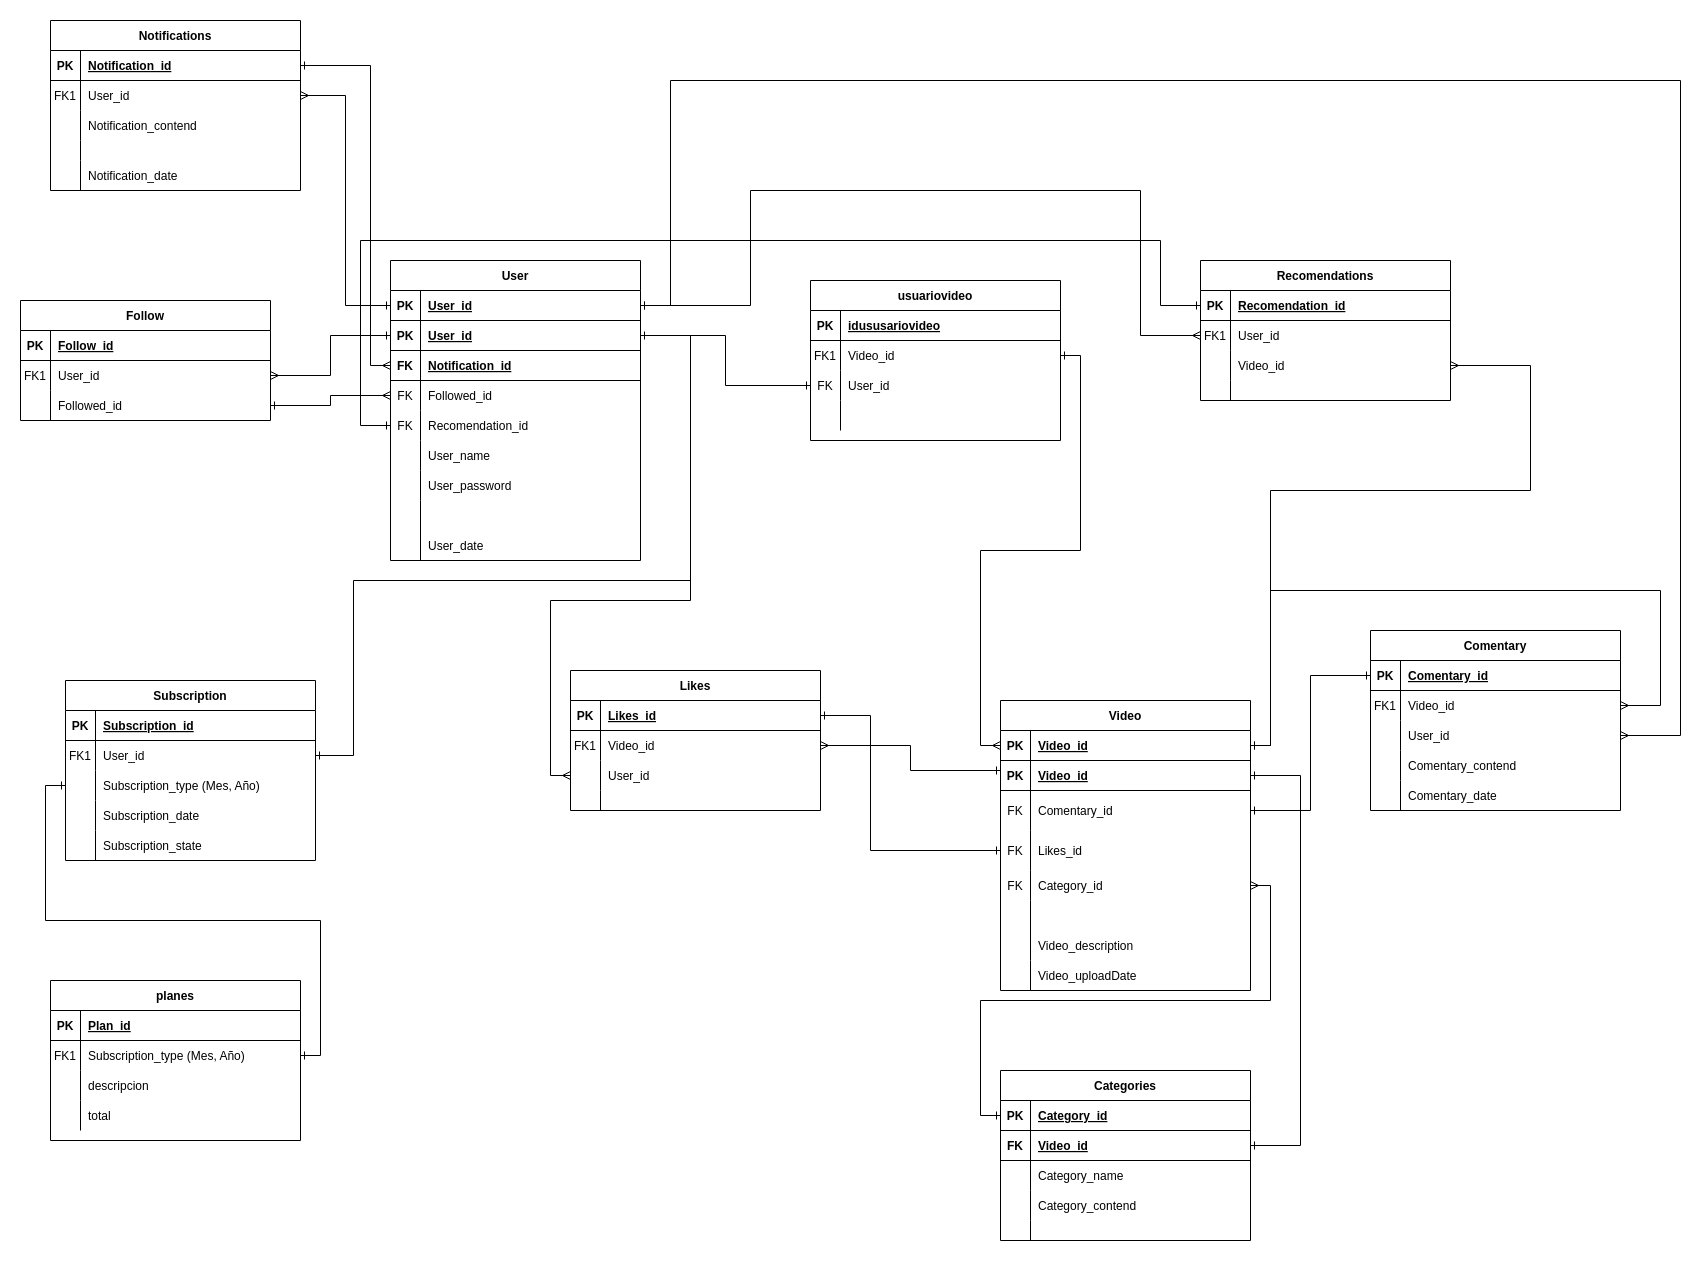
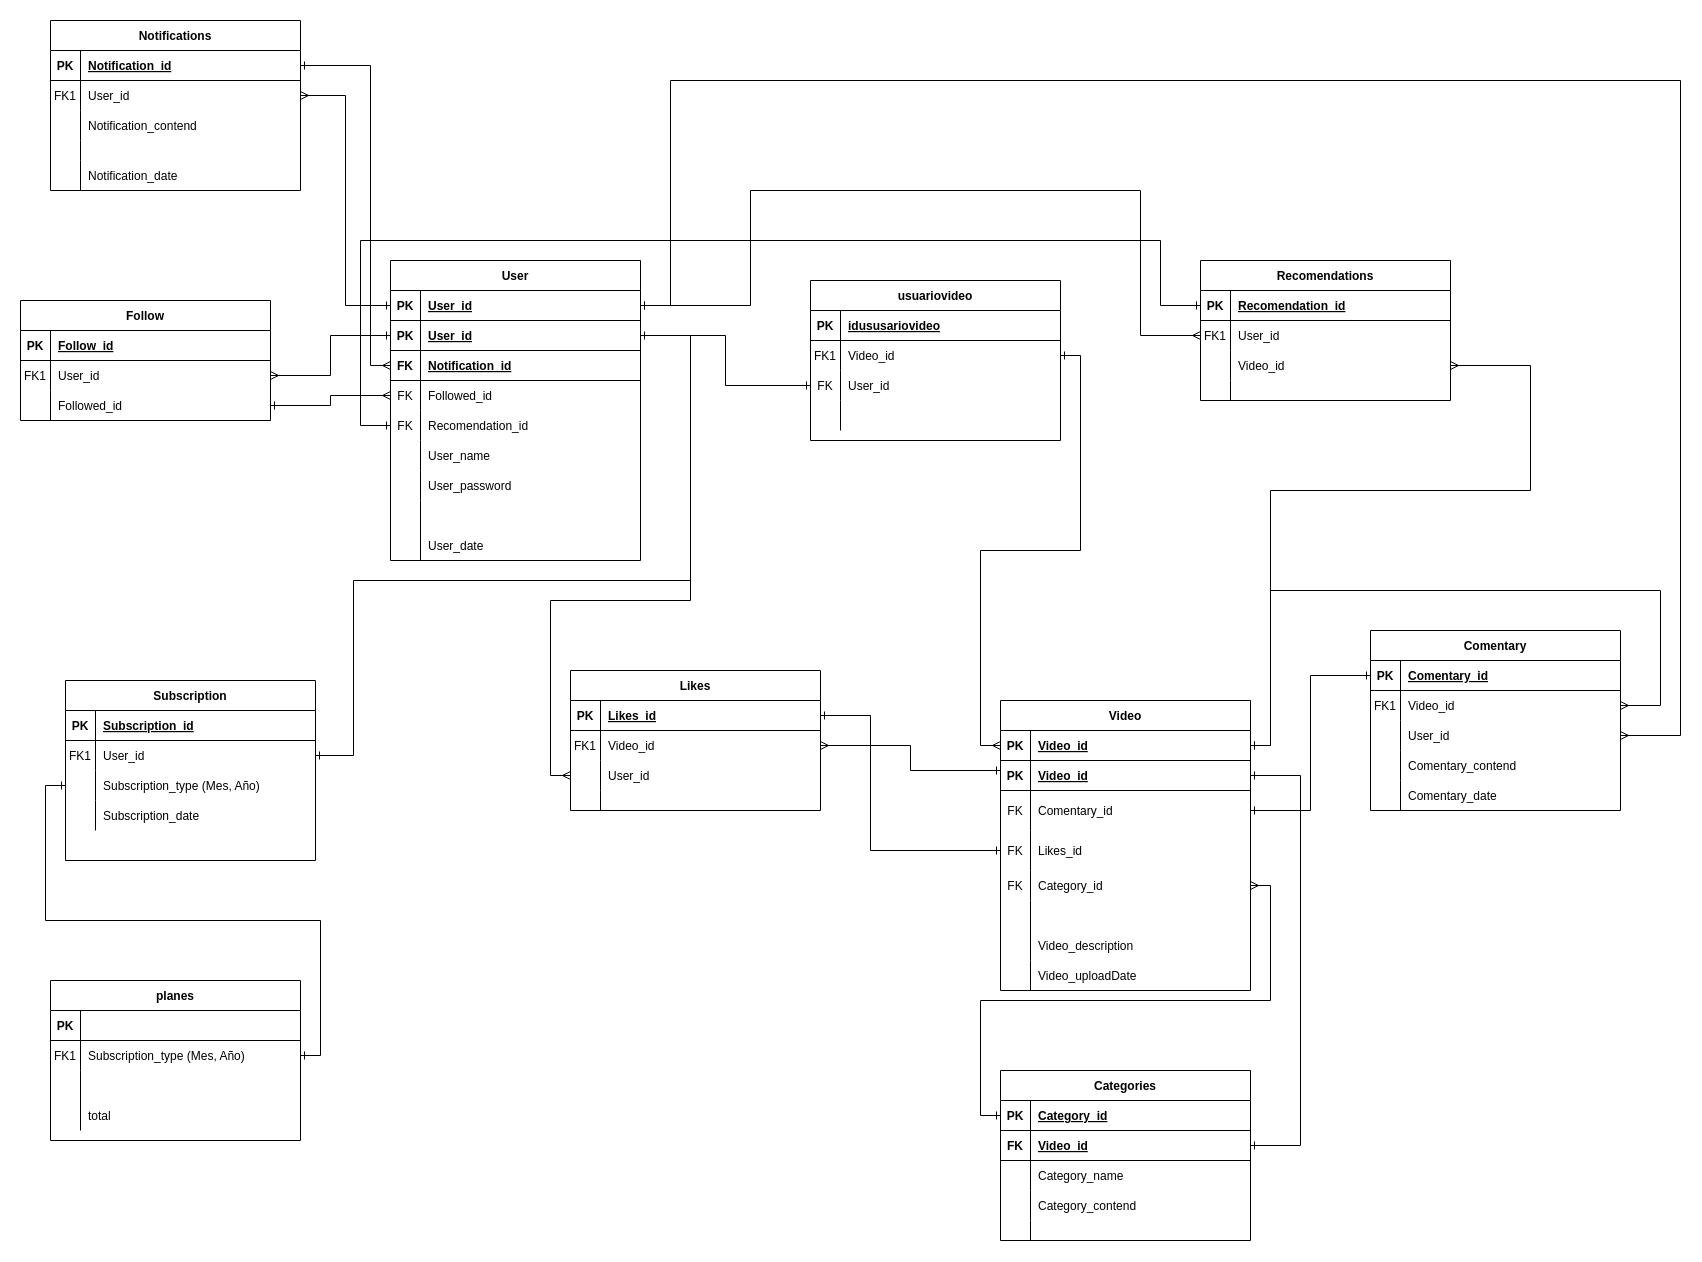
node "Subscription_state": removed
node "Plan_id": removed
node "descripcion": removed
